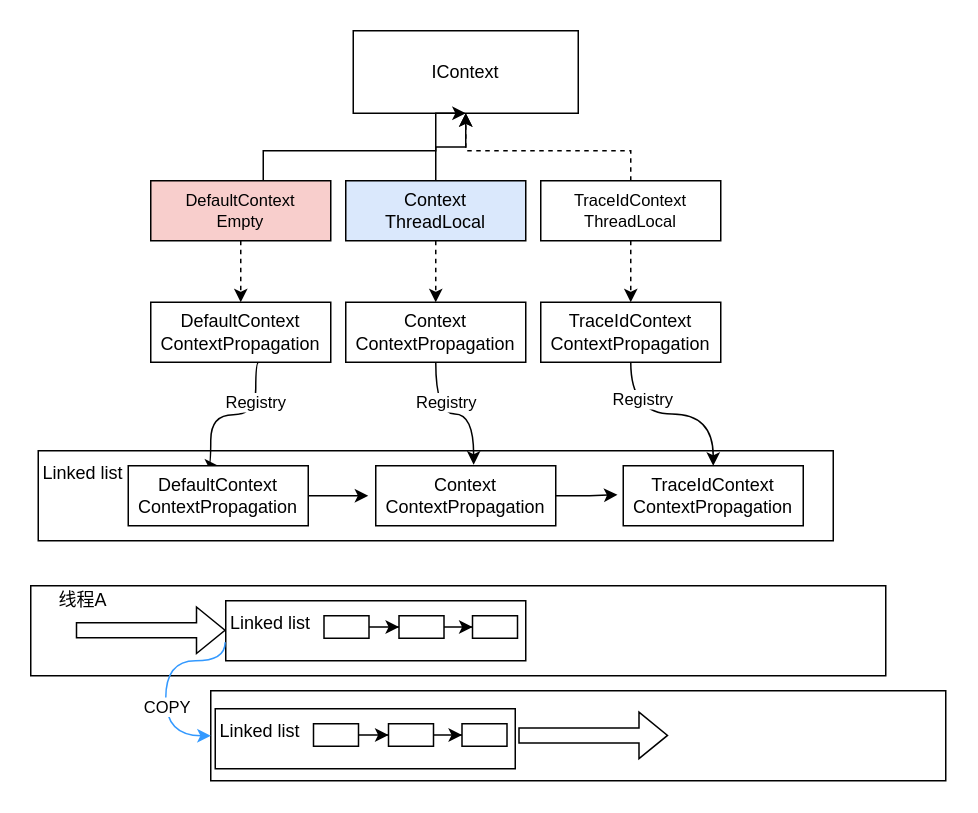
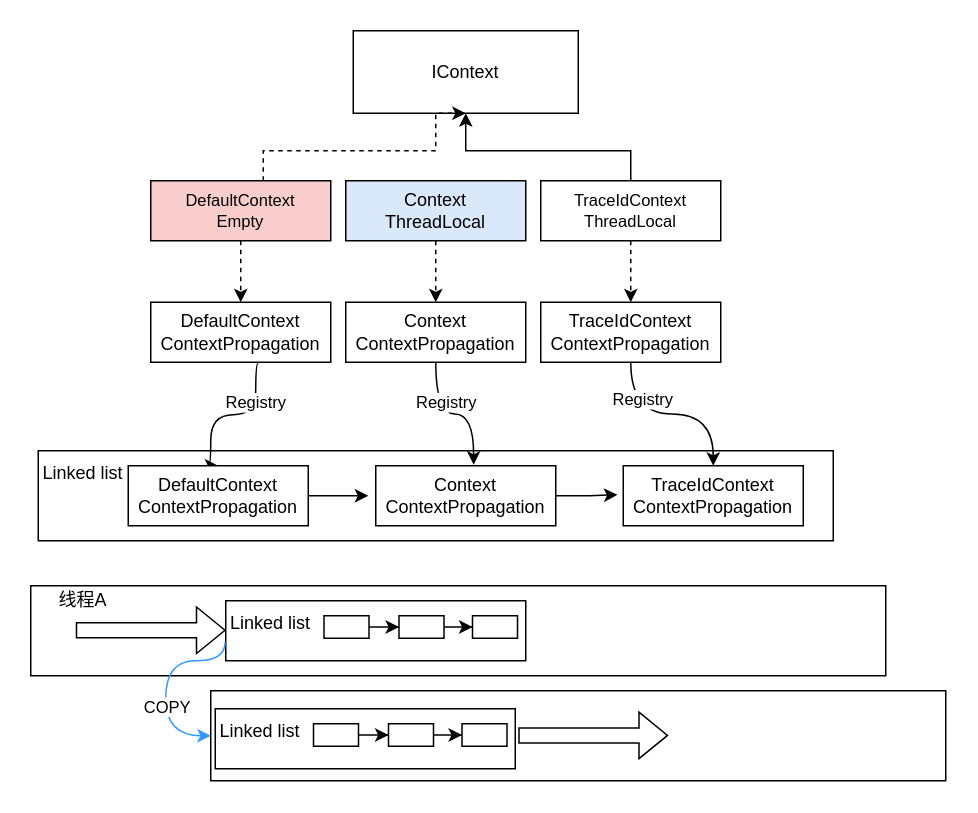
edge "DefaultContext Empty" -> "IContext": style solid -> dashed
edge "Context ThreadLocal" -> "IContext": removed
edge "TraceIdContext ThreadLocal" -> "IContext": style dashed -> solid
